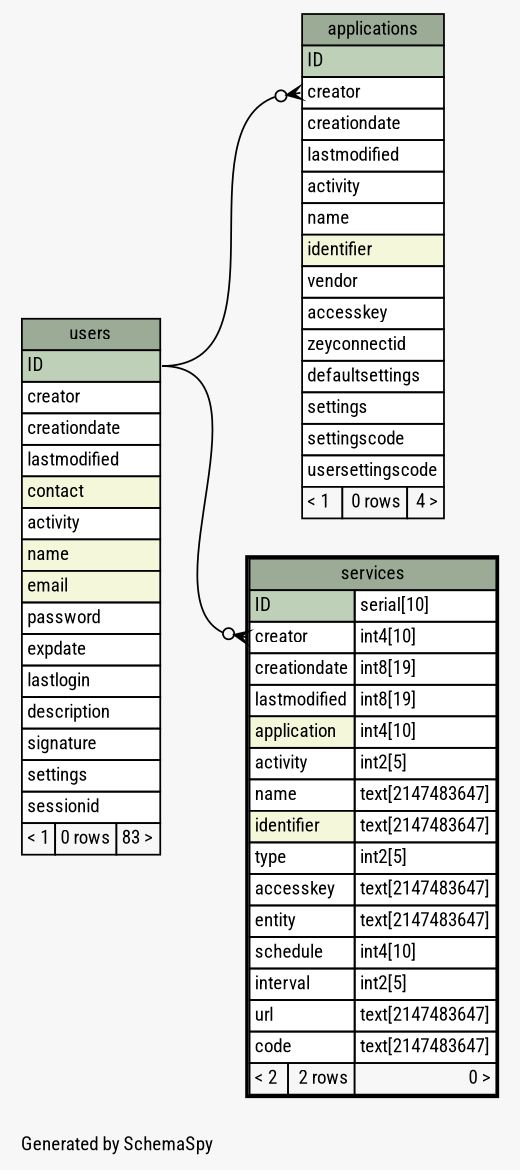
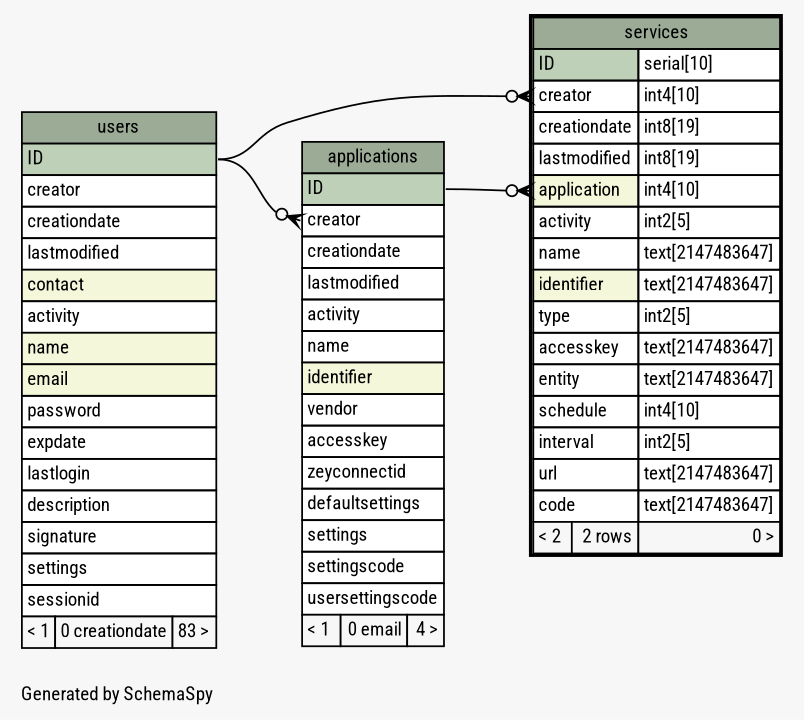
edge "applications" -> "services": added
node "applications": text "0 rows" -> "0 email"
node "users": text "0 rows" -> "0 creationdate"
